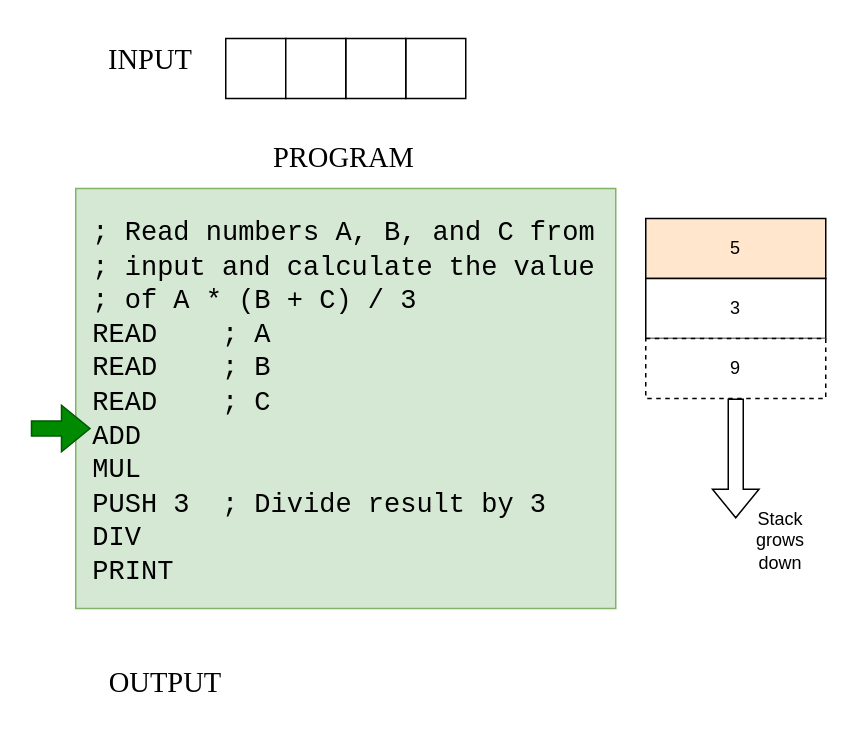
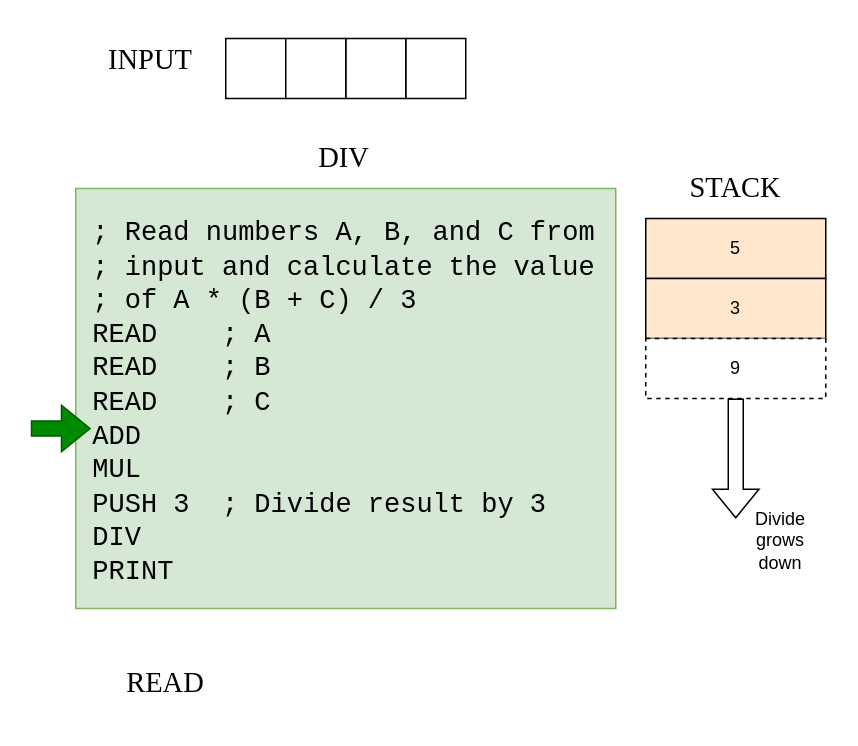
node "PROGRAM": label "PROGRAM" -> "DIV"
node "STACK": added
node "3": fillcolor #ffffff -> #ffe6cc
node "Stack grows down": label "Stack grows down" -> "Divide grows down"
node "OUTPUT": label "OUTPUT" -> "READ"
